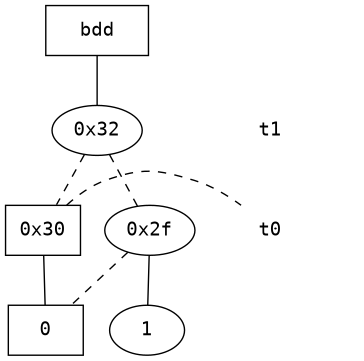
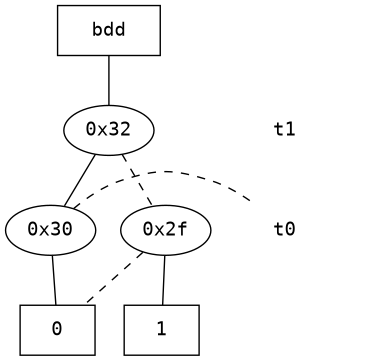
edge "0x32" -- "0x30": style dashed -> solid
node "0x30": shape box -> ellipse
node "1": shape ellipse -> box
